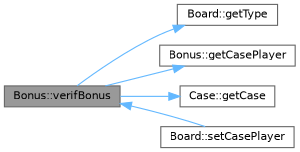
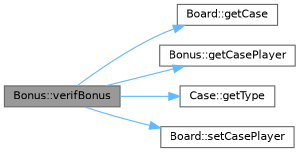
node "Board::getType": label "Board::getType" -> "Board::getCase"
node "Case::getCase": label "Case::getCase" -> "Case::getType"
edge "Board::setCasePlayer" -> "Bonus::verifBonus": reversed
